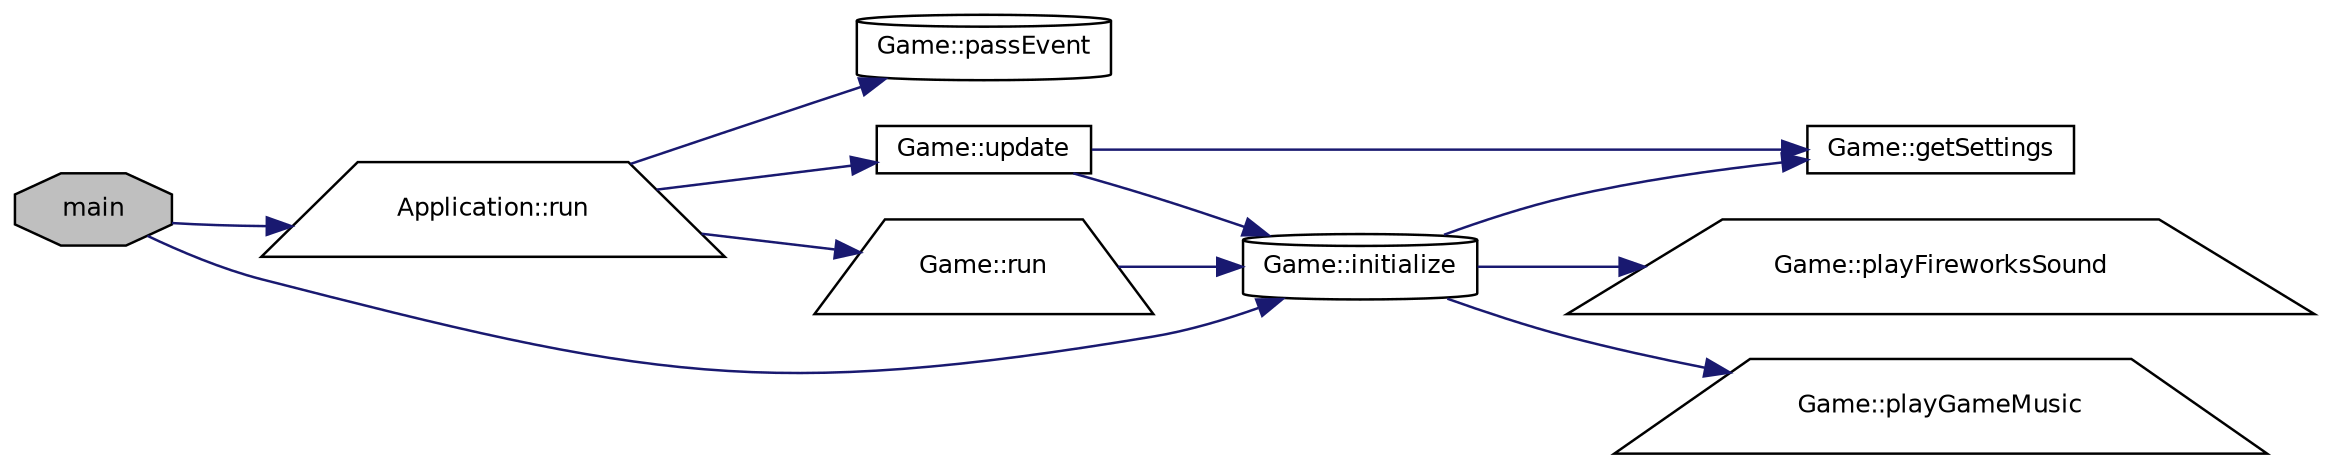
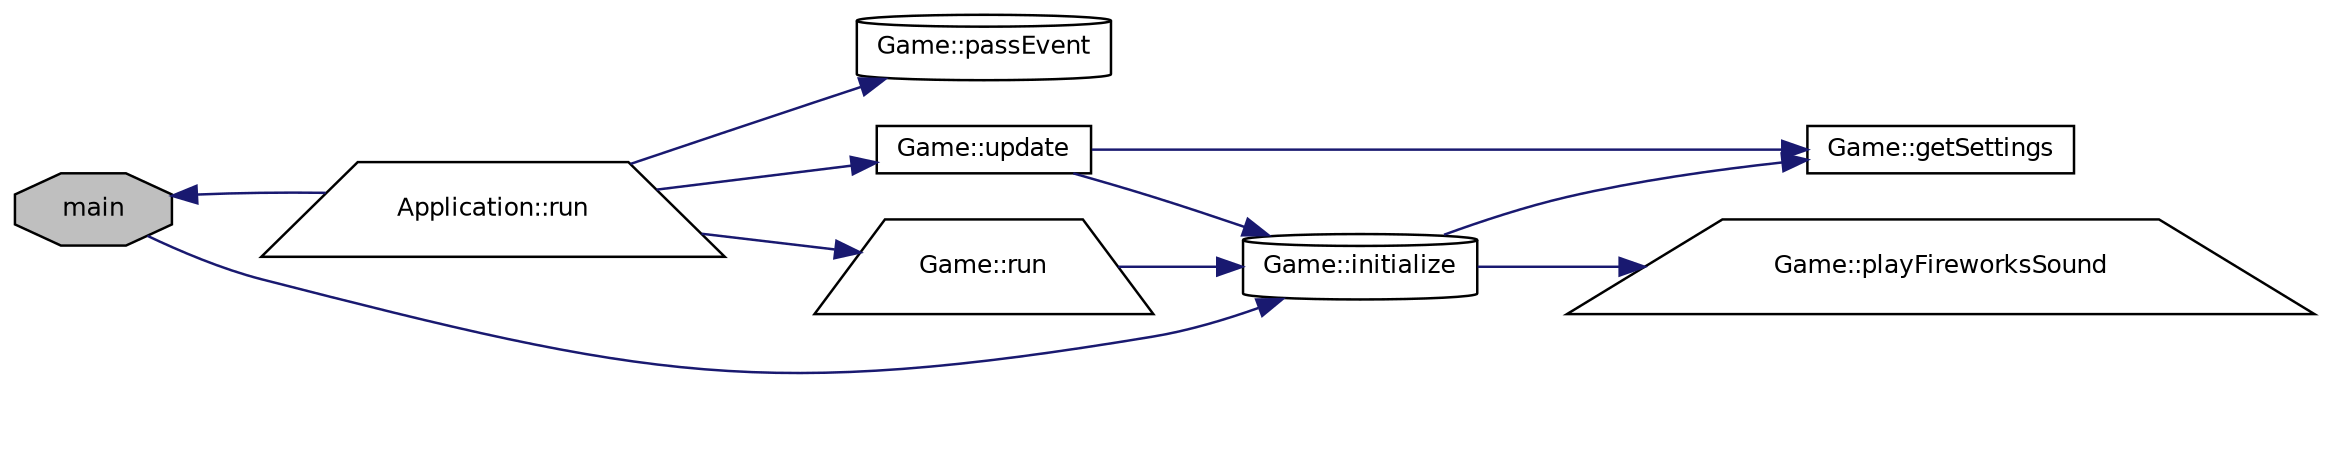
edge "main" -> "Application::run": reversed
node "Game::playGameMusic": removed
